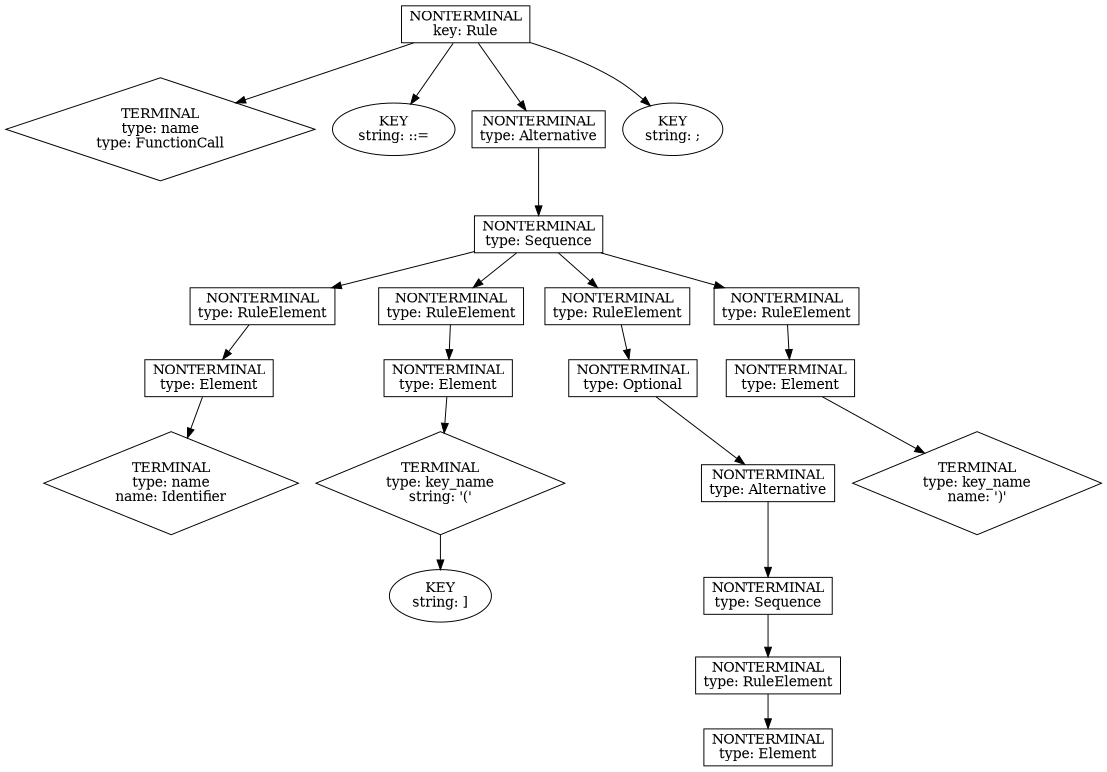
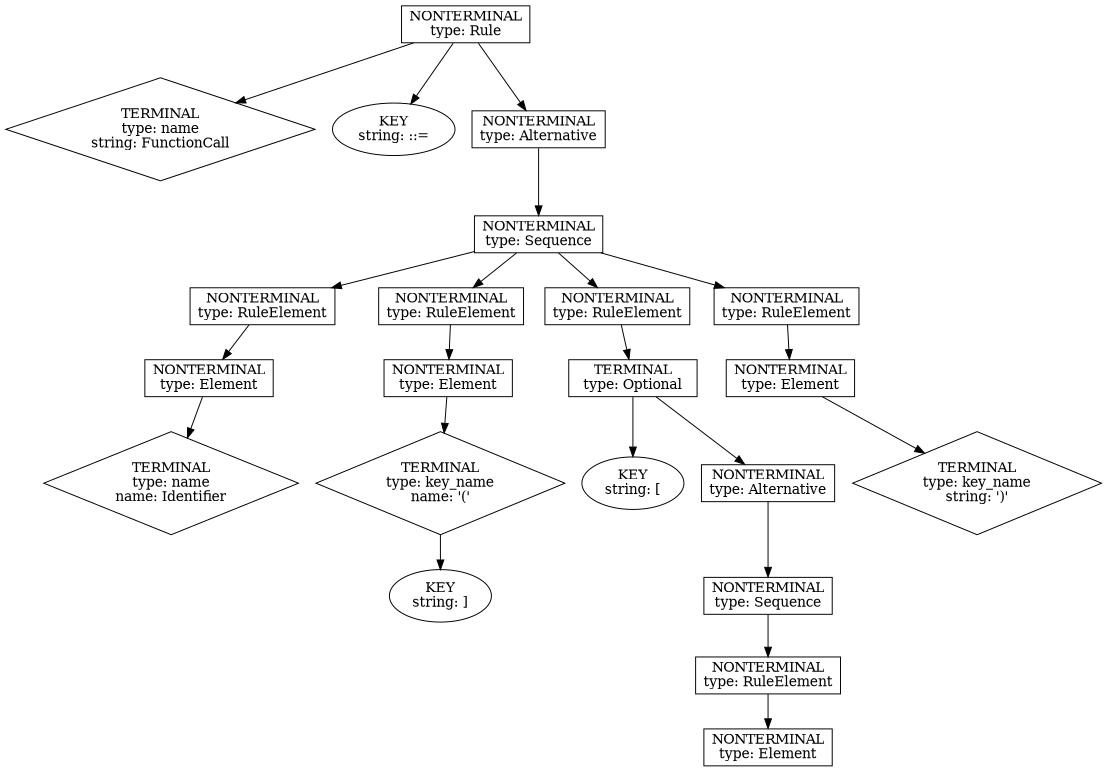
node "NONTERMINAL key: Rule": label "NONTERMINAL key: Rule" -> "NONTERMINAL type: Rule"
node "TERMINAL type: name type: FunctionCall": label "TERMINAL type: name type: FunctionCall" -> "TERMINAL type: name string: FunctionCall"
node "KEY string: ;": removed
node "NONTERMINAL type: Optional": label "NONTERMINAL type: Optional" -> "TERMINAL type: Optional"
node "TERMINAL type: key_name string: '('": label "TERMINAL type: key_name string: '('" -> "TERMINAL type: key_name name: '('"
node "KEY string: [": added
node "TERMINAL type: key_name name: ')'": label "TERMINAL type: key_name name: ')'" -> "TERMINAL type: key_name string: ')'"
